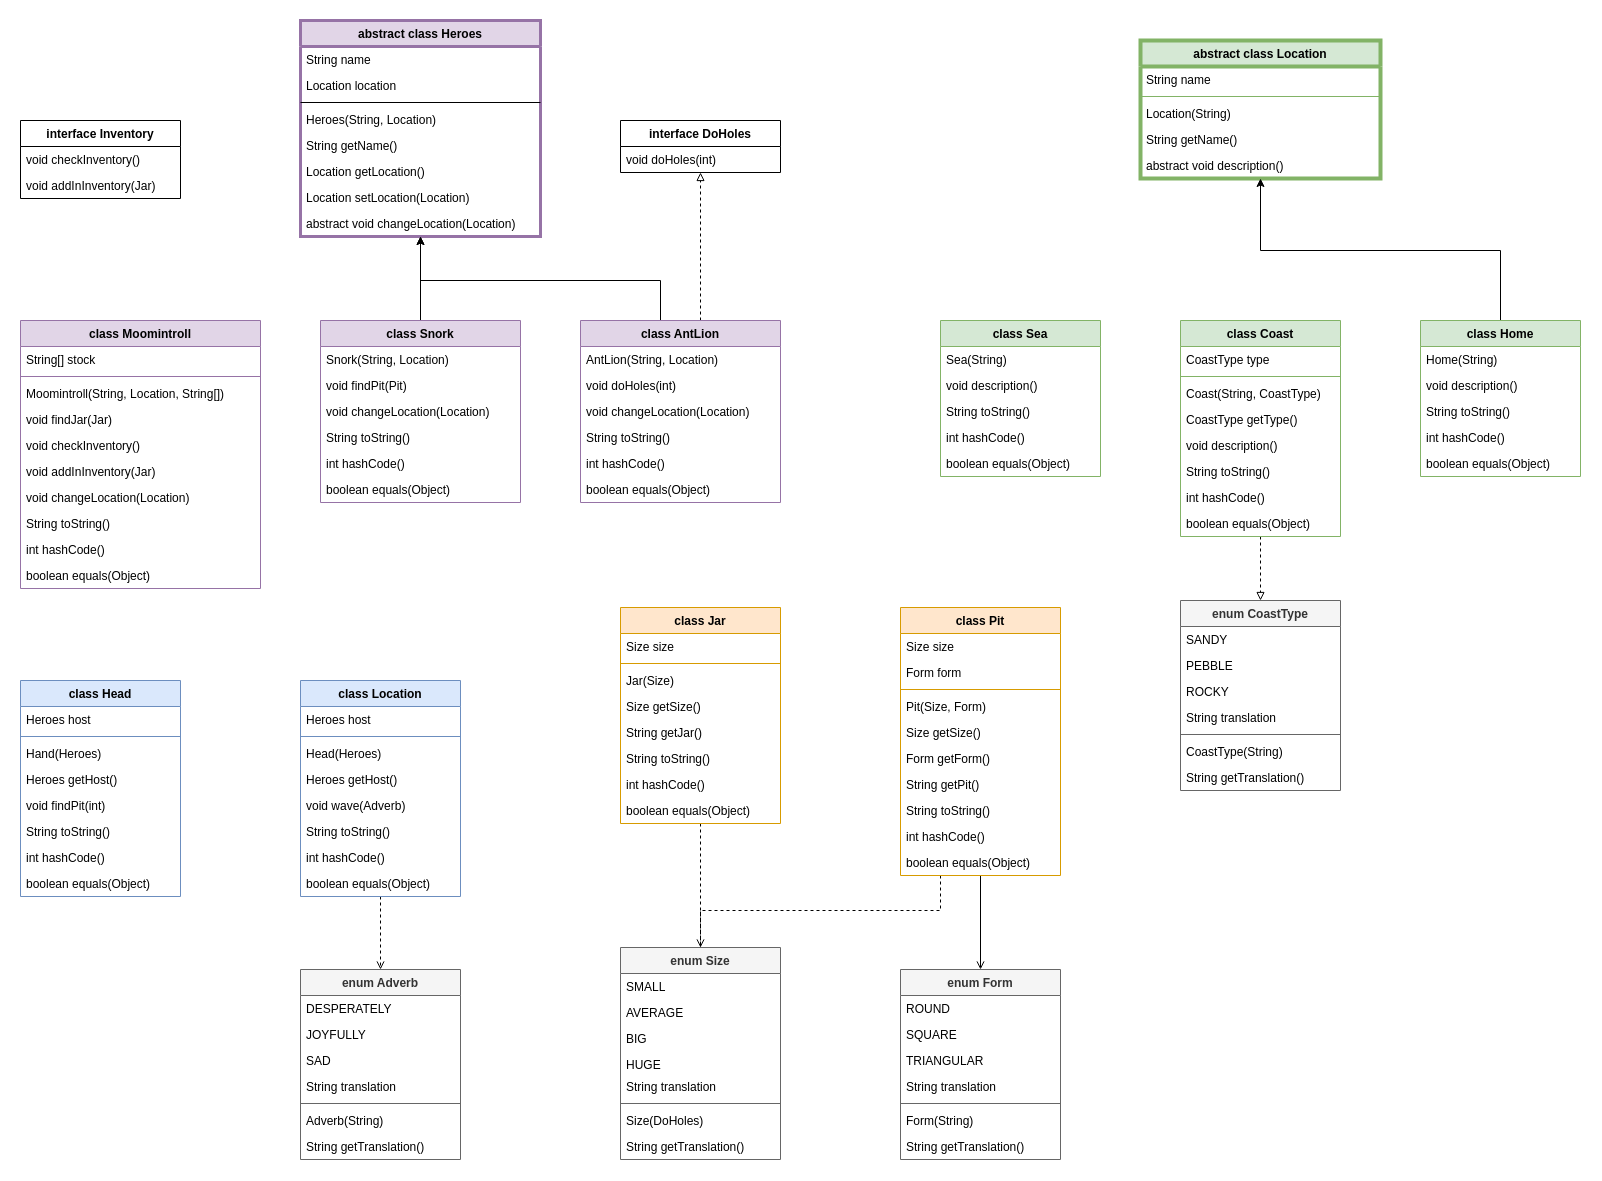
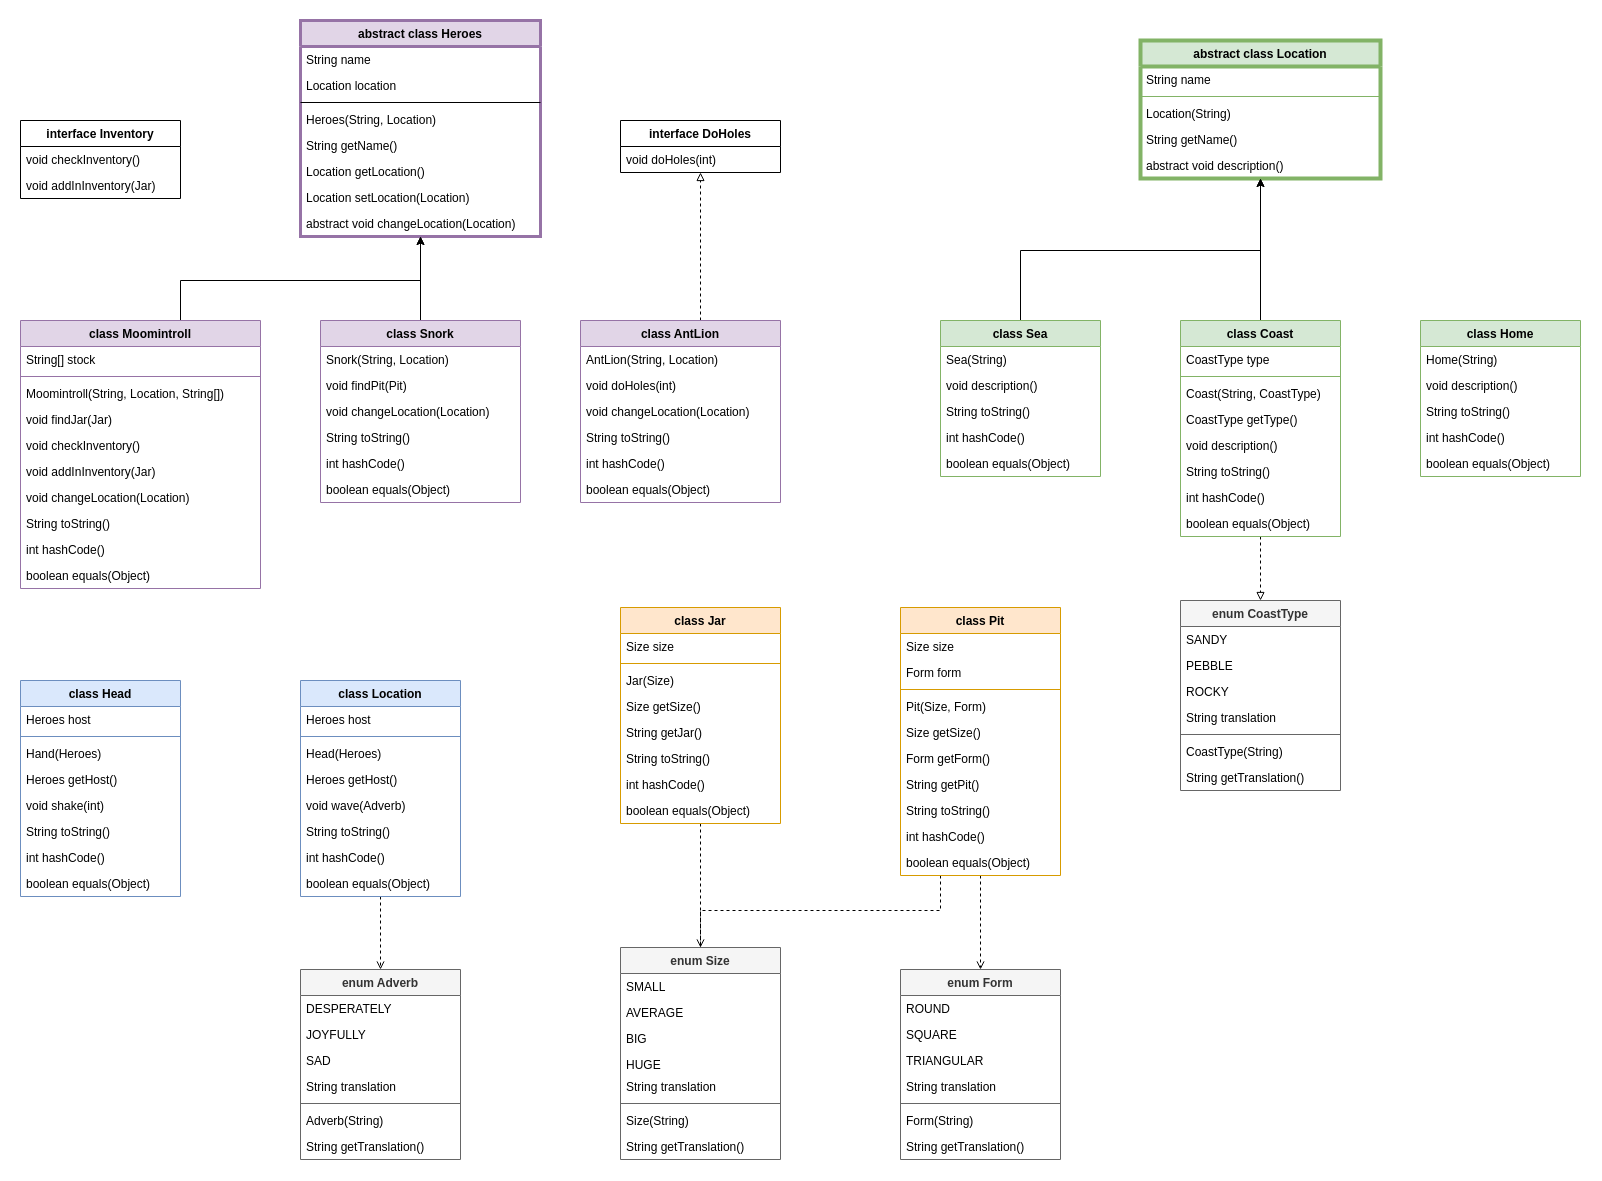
edge "class Sea" -> "abstract class Location": added
edge "class Home" -> "abstract class Location": removed
edge "class Moomintroll" -> "abstract class Heroes": added
edge "class AntLion" -> "abstract class Heroes": removed
edge "class Coast" -> "abstract class Location": added
node "void findPit(int)": label "void findPit(int)" -> "void shake(int)"
edge "class Pit" -> "enum Form": style solid -> dashed
node "Size(DoHoles)": label "Size(DoHoles)" -> "Size(String)"
